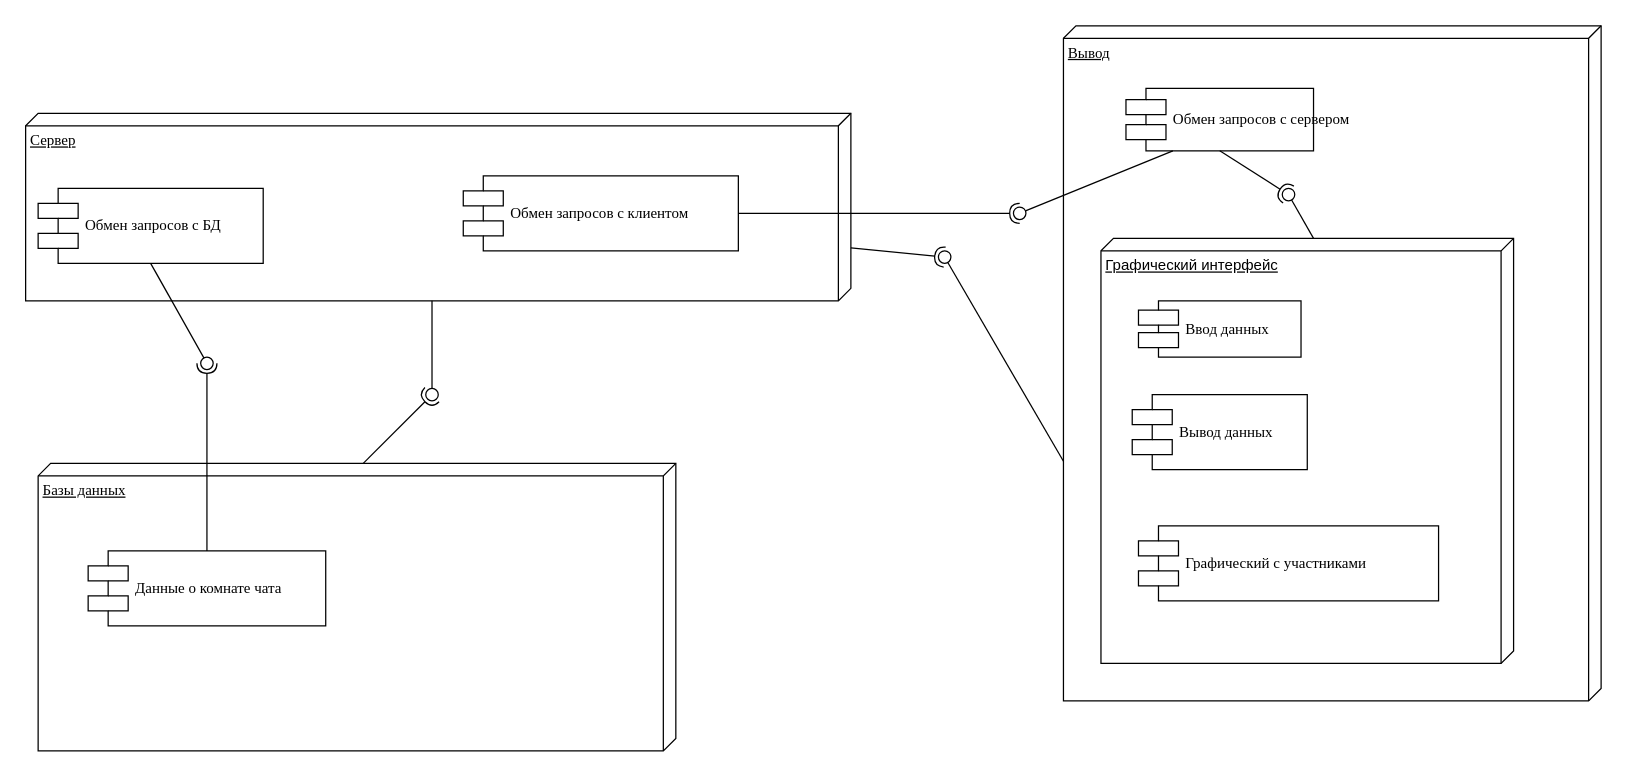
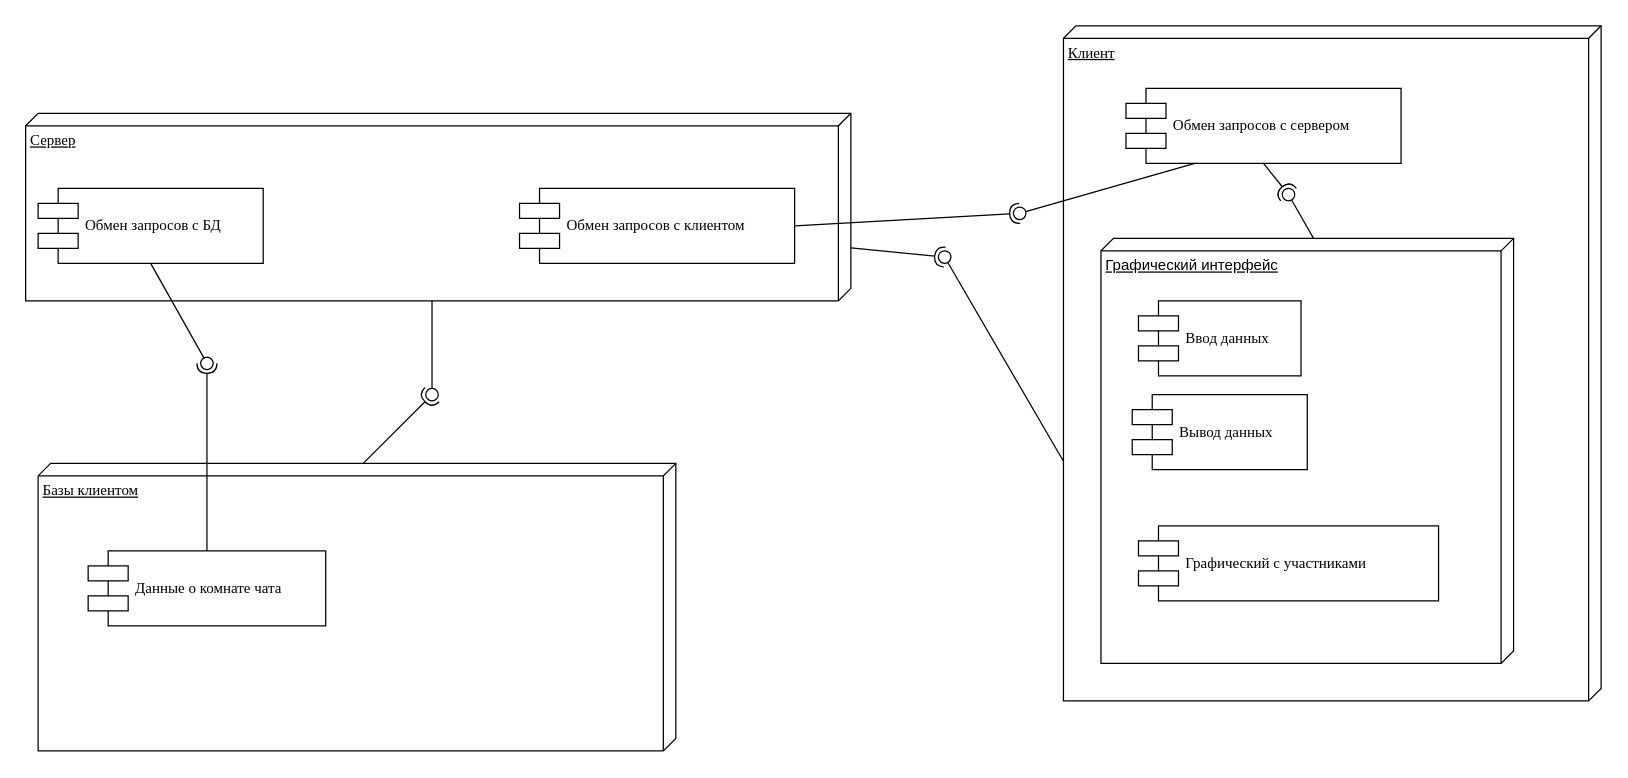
node "Вывод": label "Вывод" -> "Клиент"
node "Обмен запросов с сервером": size 188x63 -> 275x75
node "Обмен запросов с клиентом": moved (601, 213) -> (657, 226)
node "Ввод данных": size 163x56 -> 163x75
node "Базы данных": label "Базы данных" -> "Базы клиентом"
